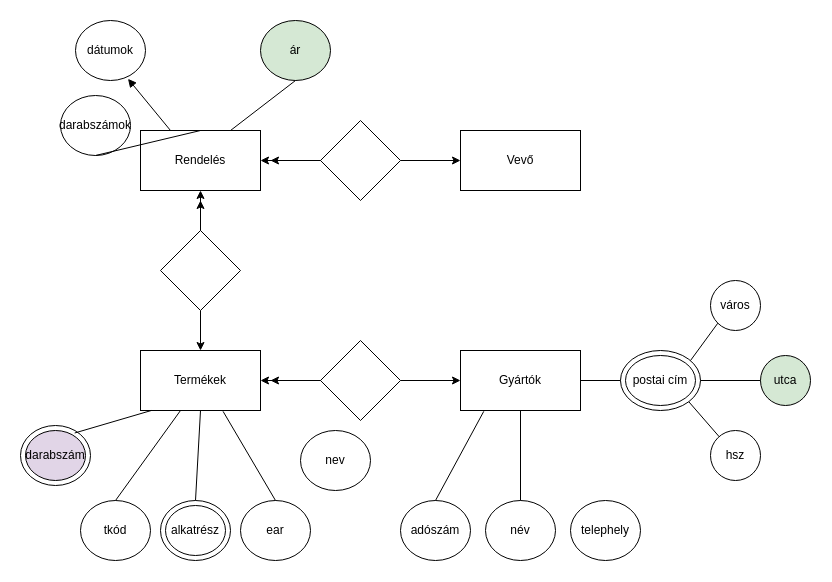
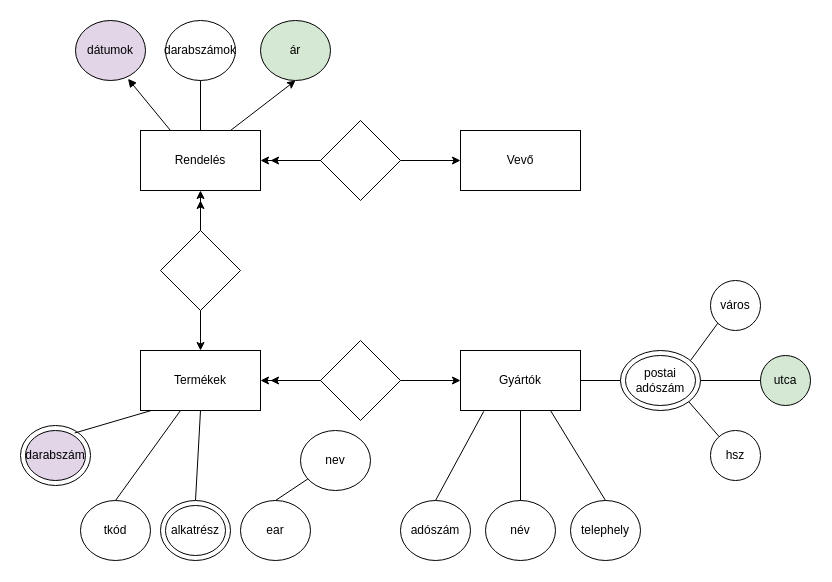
node "dátumok": fillcolor #ffffff -> #e1d5e7
edge "ár" -- "Rendelés": arrowhead none -> classic
node "darabszámok": moved (96, 126) -> (201, 51)
node "postai cím": label "postai cím" -> "postai adószám"
edge "Termékek" -- "ear": now "nev" -- "ear"
edge "Gyártók" -- "telephely": added
